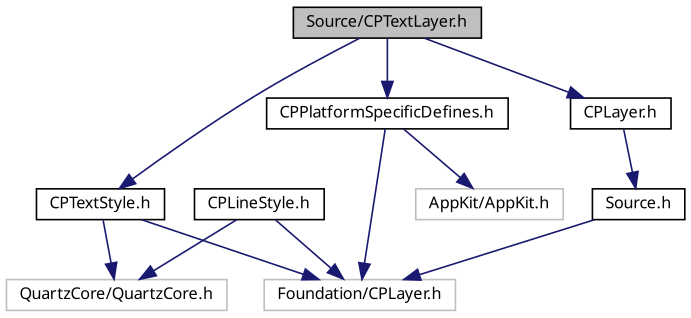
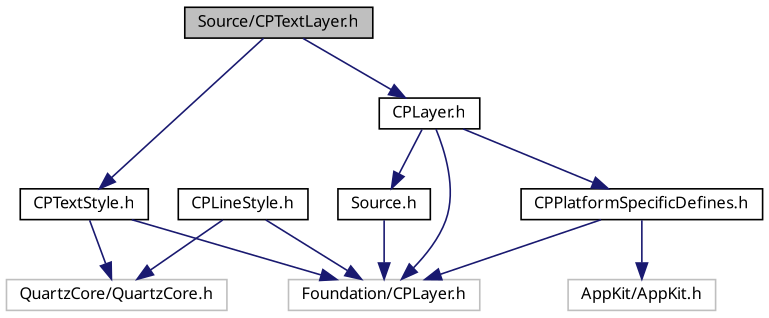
edge "Source/CPTextLayer.h" -> "CPPlatformSpecificDefines.h": now "CPLayer.h" -> "CPPlatformSpecificDefines.h"
edge "CPLayer.h" -> "Foundation/CPLayer.h": added
